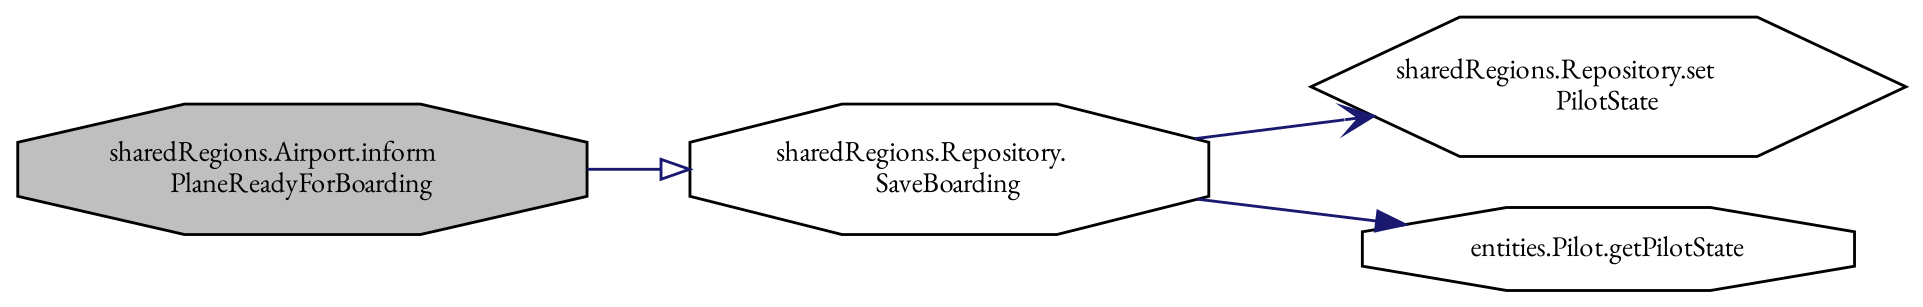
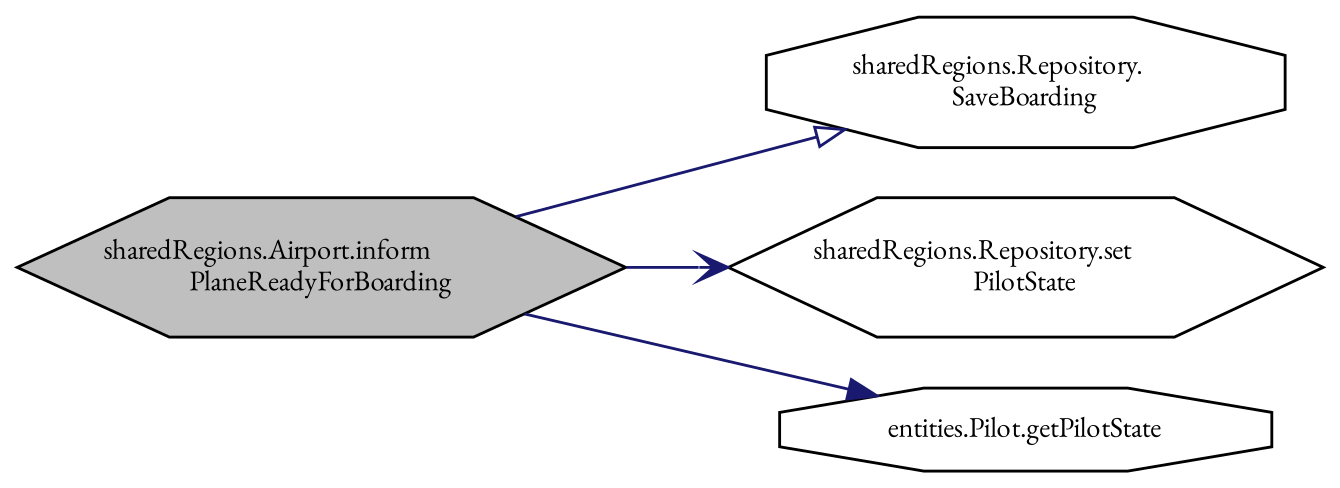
edge "sharedRegions.Repository. SaveBoarding" -> "sharedRegions.Repository.set PilotState": now "sharedRegions.Airport.inform PlaneReadyForBoarding" -> "sharedRegions.Repository.set PilotState"
node "sharedRegions.Airport.inform PlaneReadyForBoarding": shape octagon -> hexagon
edge "sharedRegions.Repository. SaveBoarding" -> "entities.Pilot.getPilotState": now "sharedRegions.Airport.inform PlaneReadyForBoarding" -> "entities.Pilot.getPilotState"
